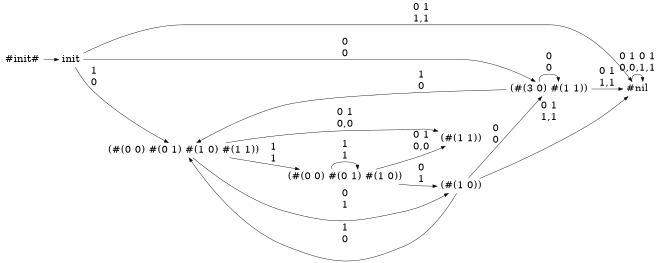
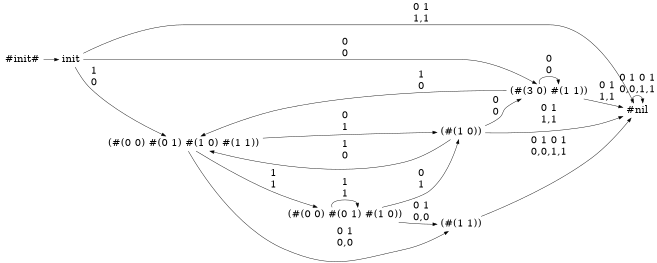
edge "(#(1 1))" -> "#nil": added, label "0 1 0 1 0,0,1,1"
